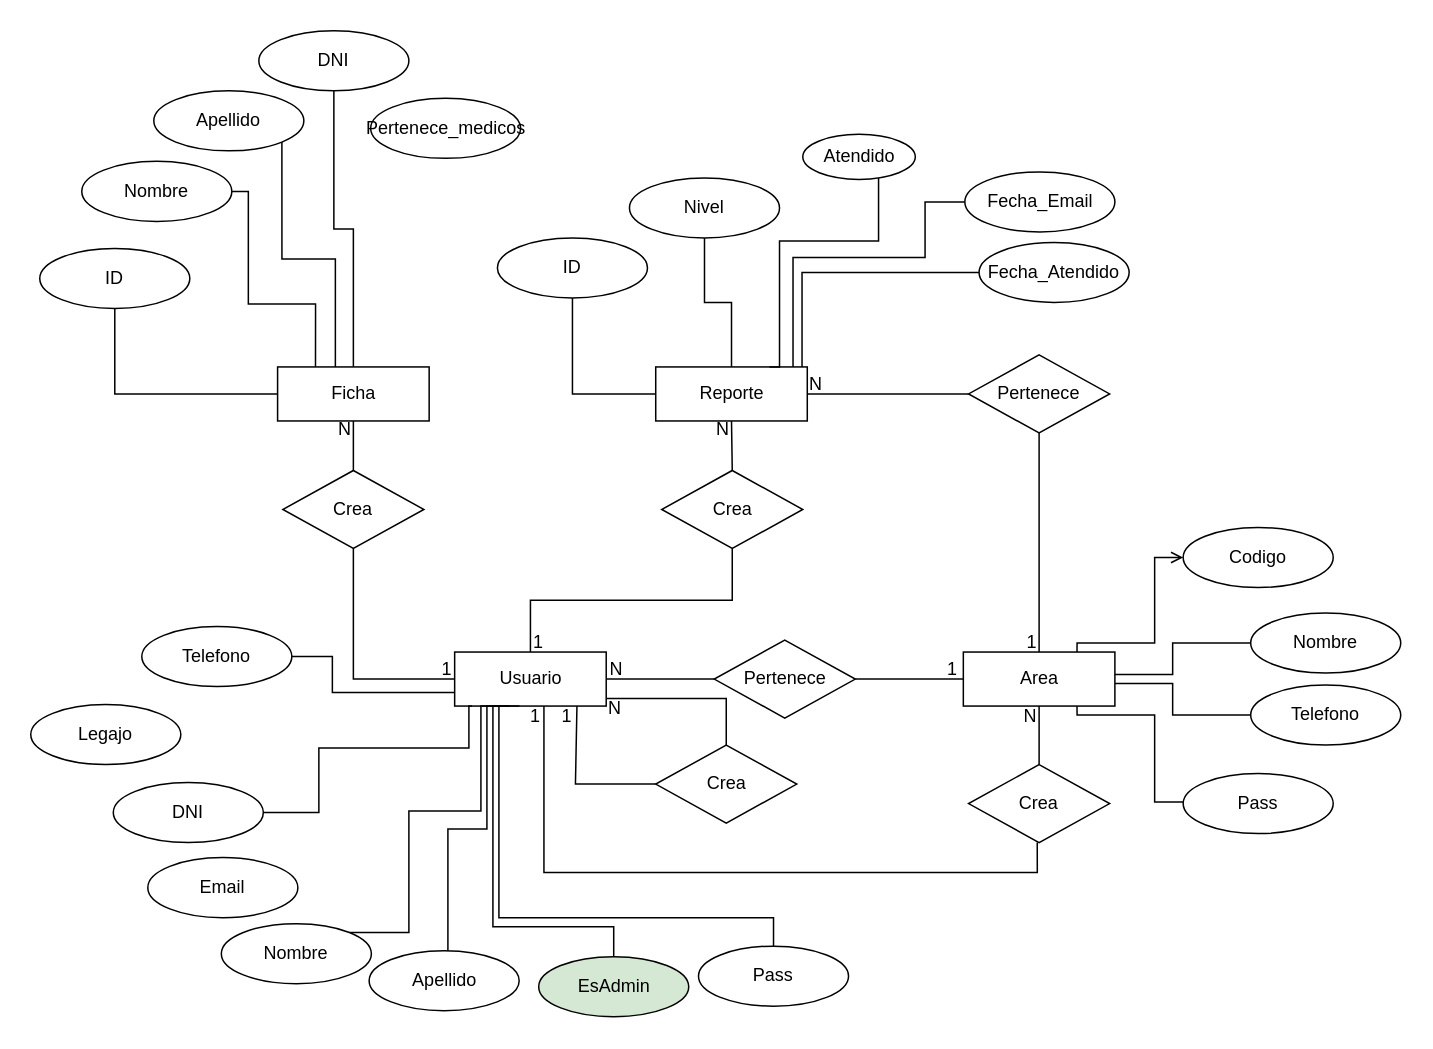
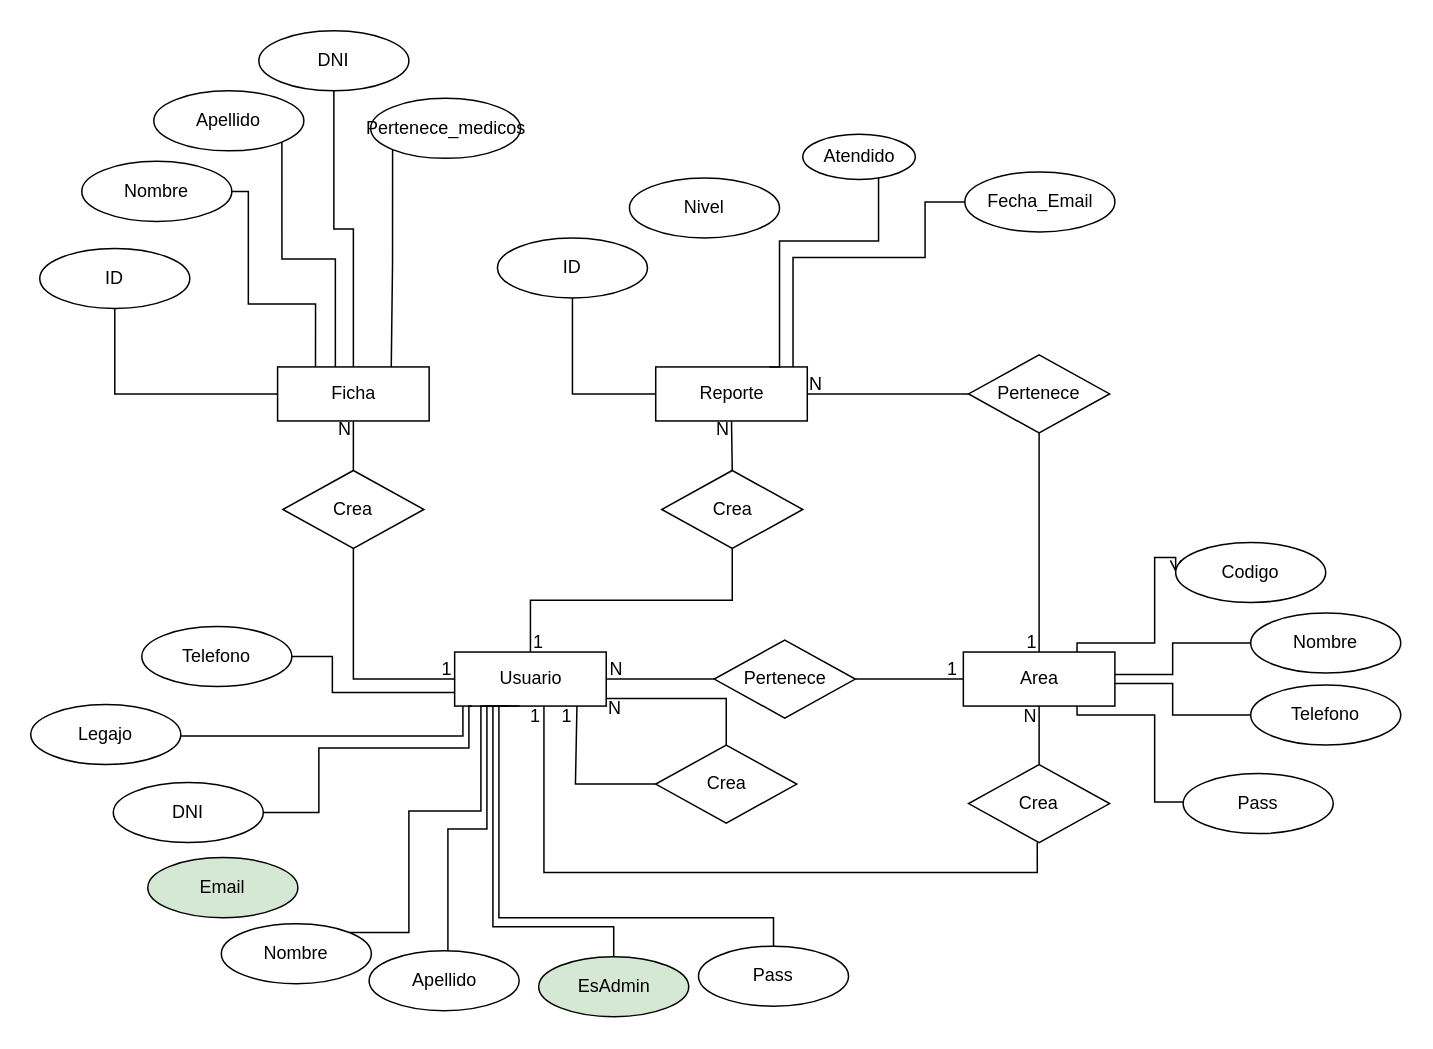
edge "Pertenece_medicos" -- "Ficha": added
edge "Fecha_Atendido" -- "Reporte": removed
node "Fecha_Atendido": removed
edge "Nivel" -- "Reporte": removed
node "Codigo": moved (1258, 557) -> (1250, 572)
edge "Usuario" -- "Legajo": added
node "Email": fillcolor #ffffff -> #d5e8d4
